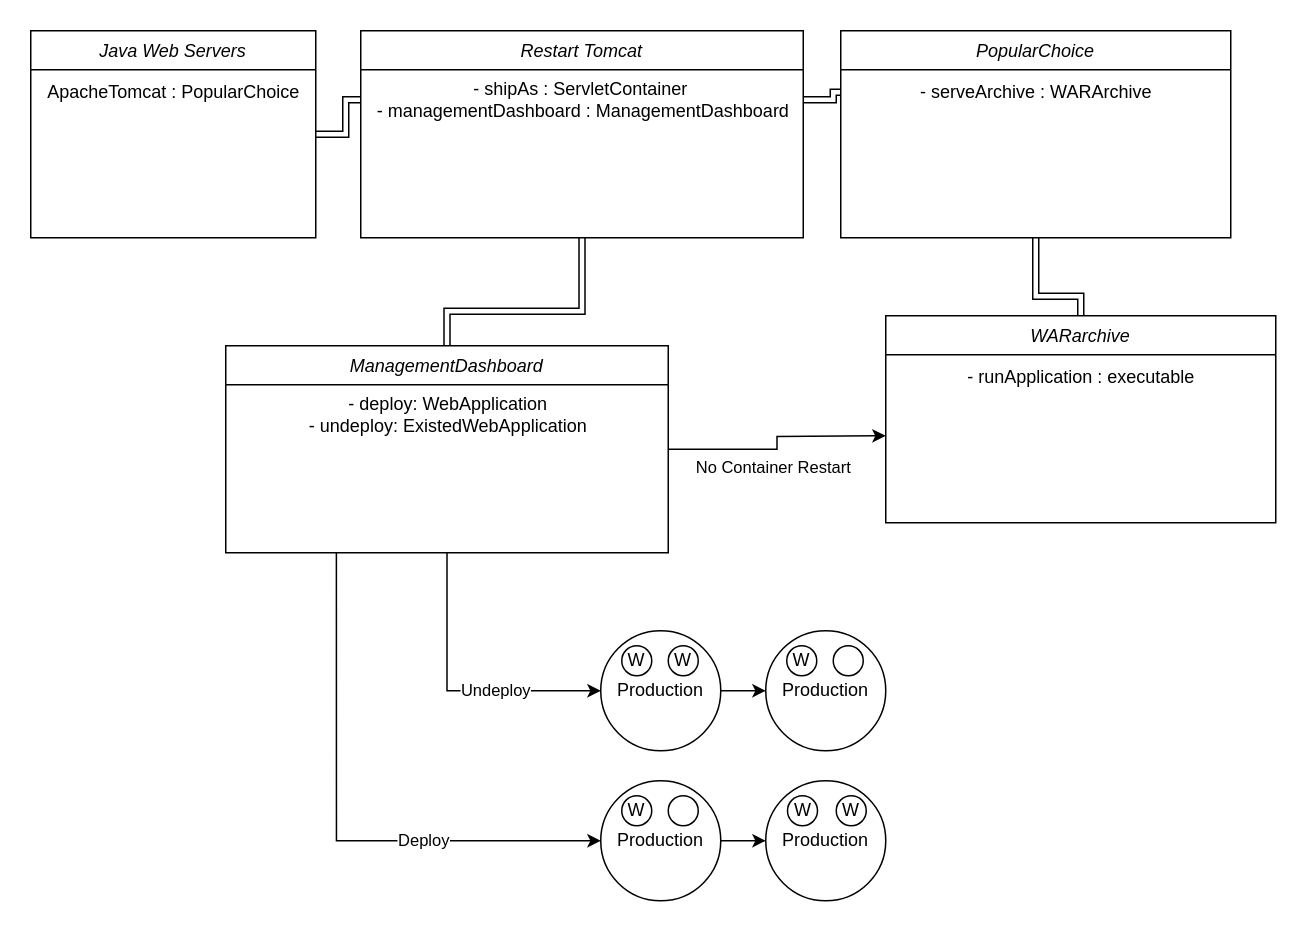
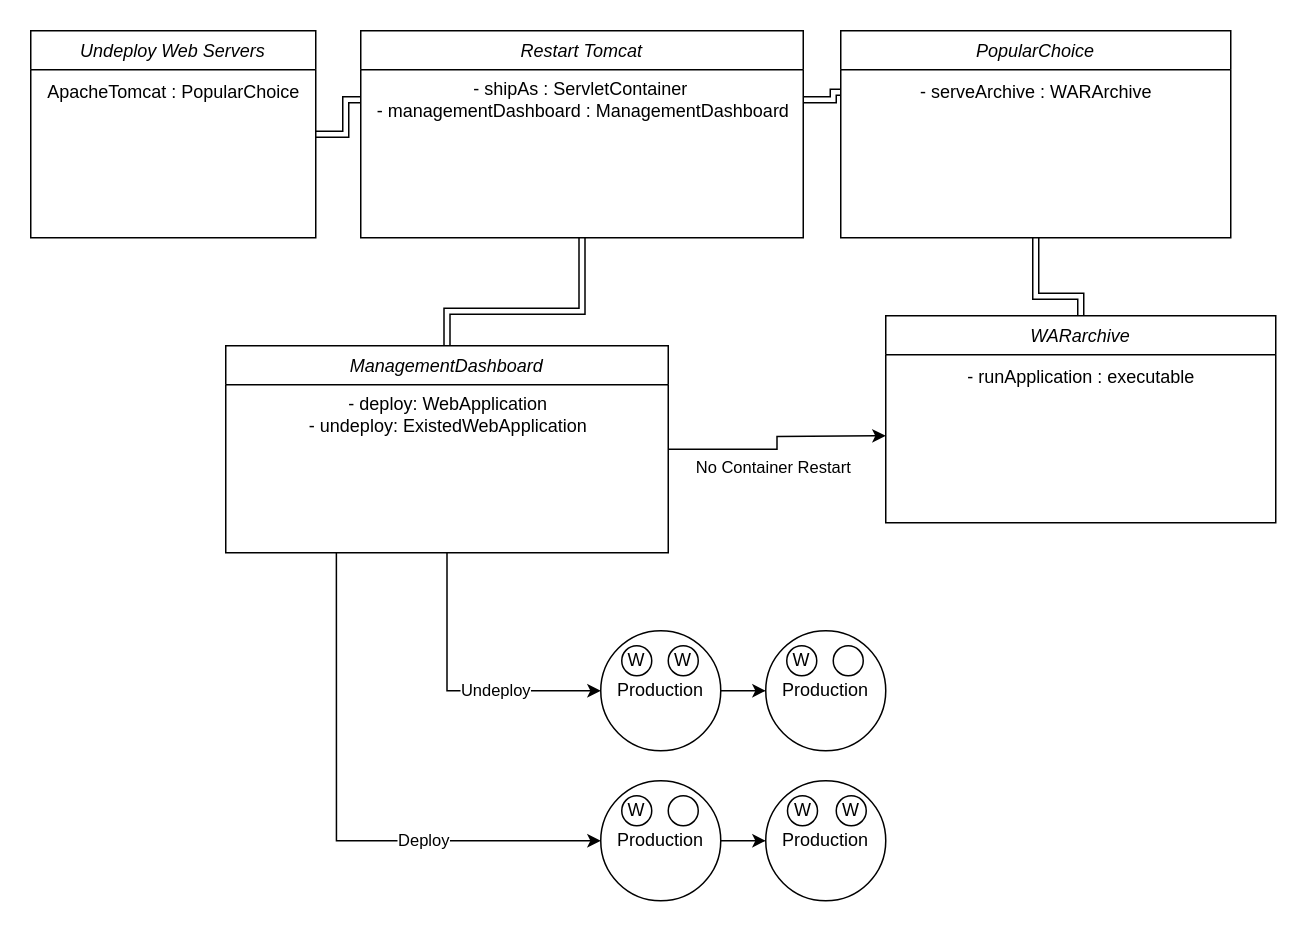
node "Java Web Servers": label "Java Web Servers" -> "Undeploy Web Servers"
